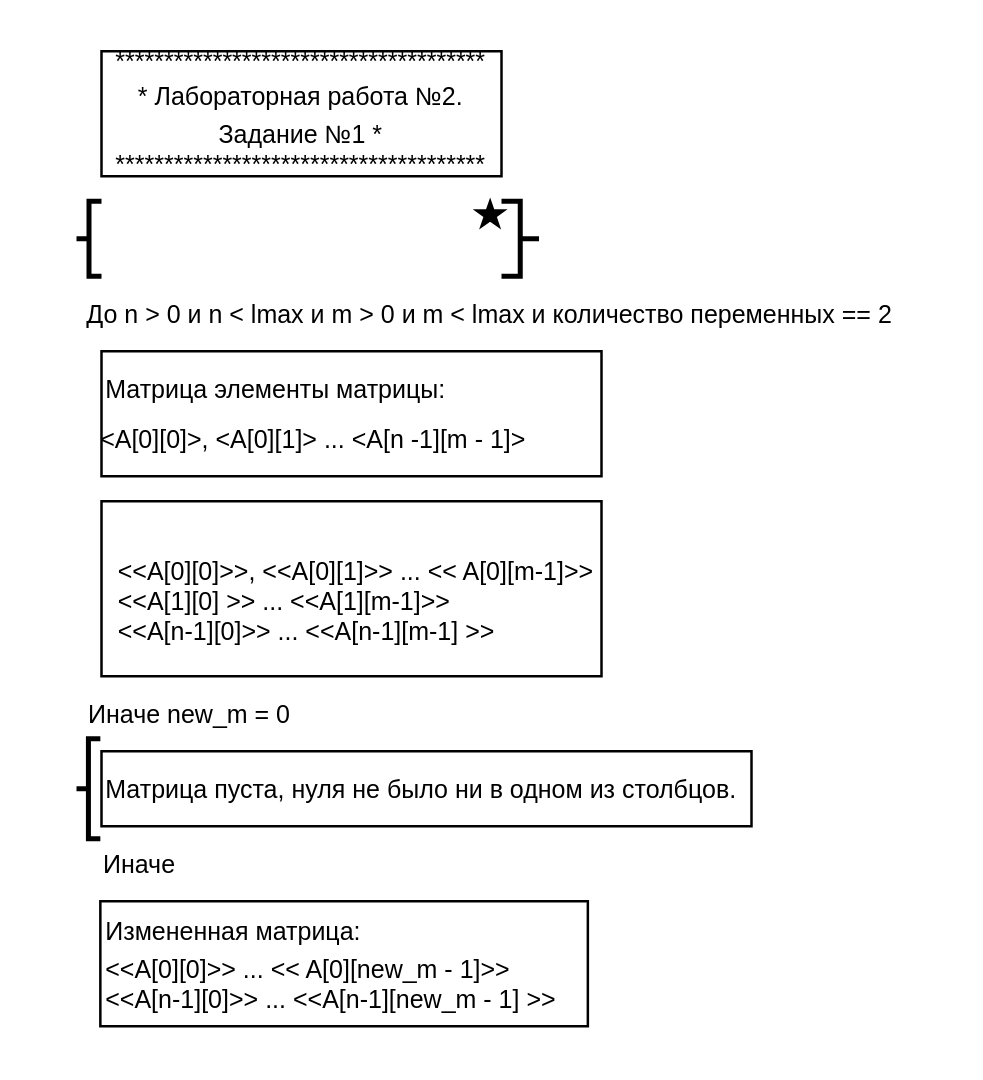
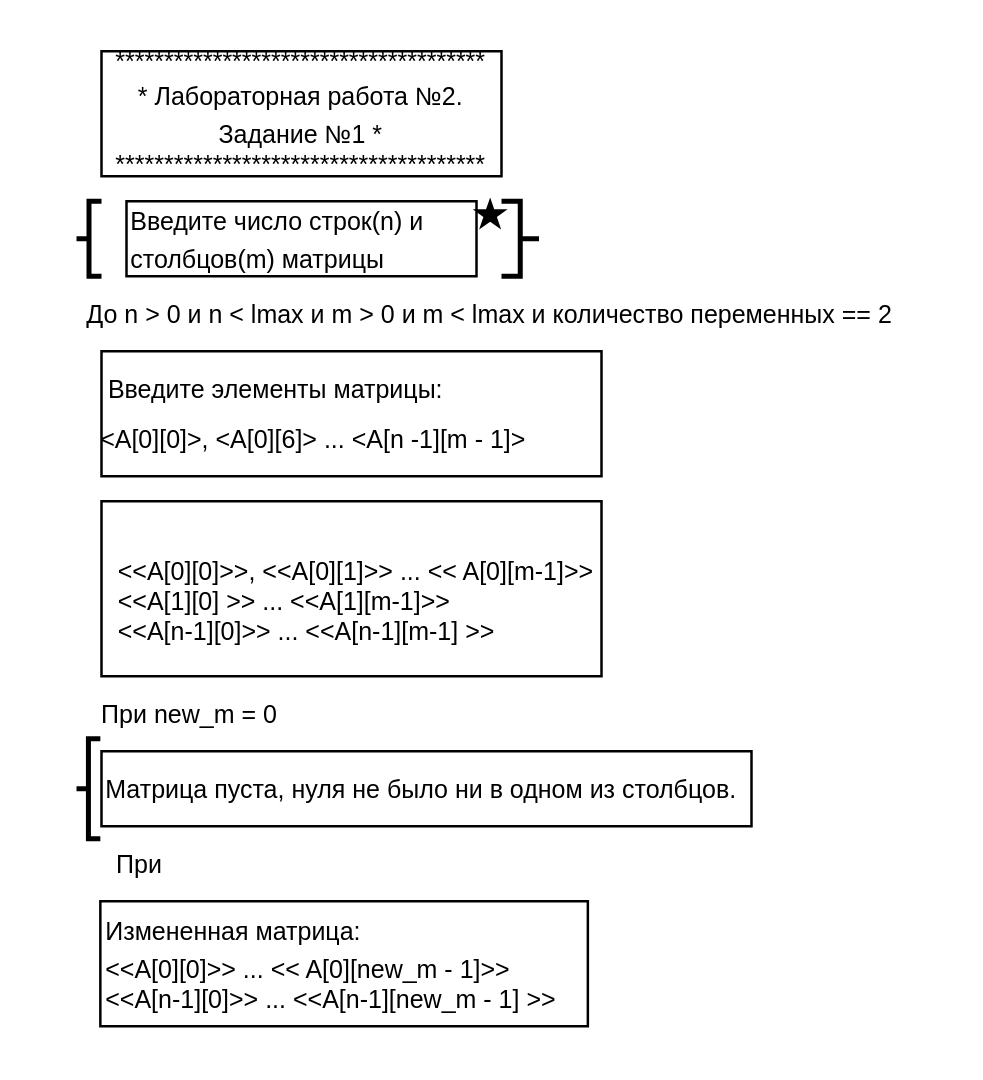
node "Введите число строк(n) и столбцов(m) матрицы": added
node "Матрица элементы матрицы:": label "Матрица элементы матрицы:" -> "Введите элементы матрицы:"
node "<A[0][0]>, <A[0][1]> ... <A[n -1][m - 1]>": label "<A[0][0]>, <A[0][1]> ... <A[n -1][m - 1]>" -> "<A[0][0]>, <A[0][6]> ... <A[n -1][m - 1]>"
node "Иначе new_m = 0": label "Иначе new_m = 0" -> "При new_m = 0"
node "Иначе": label "Иначе" -> "При"
